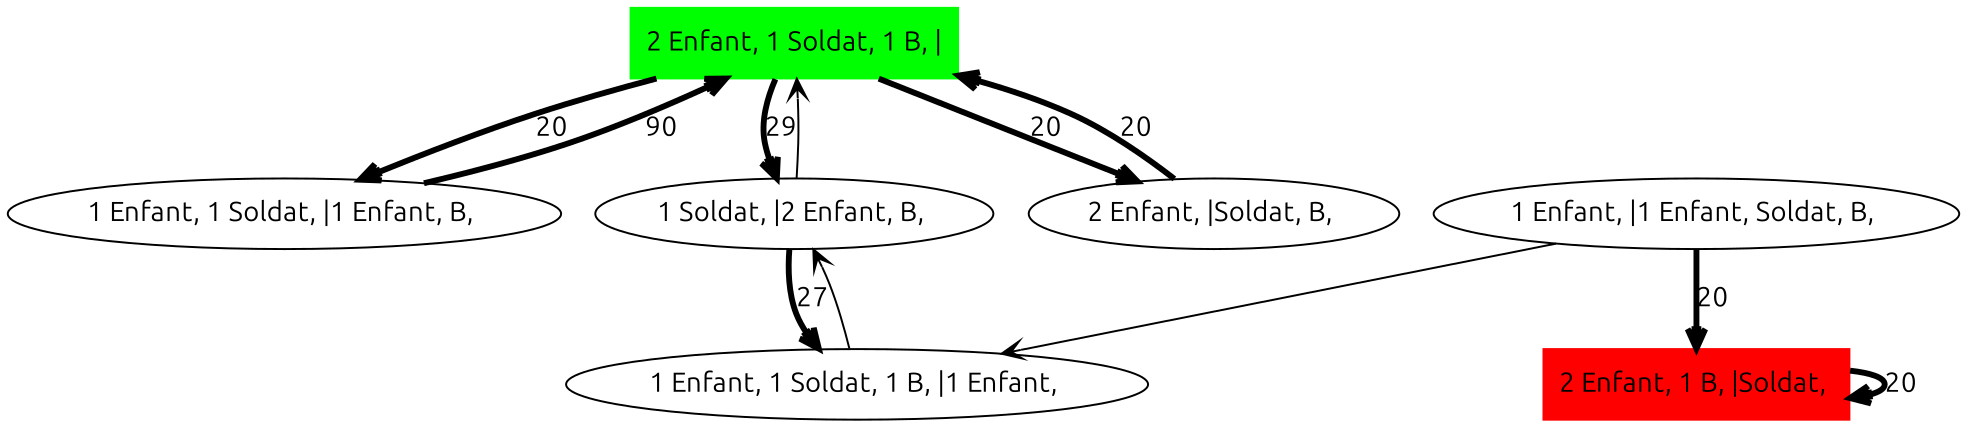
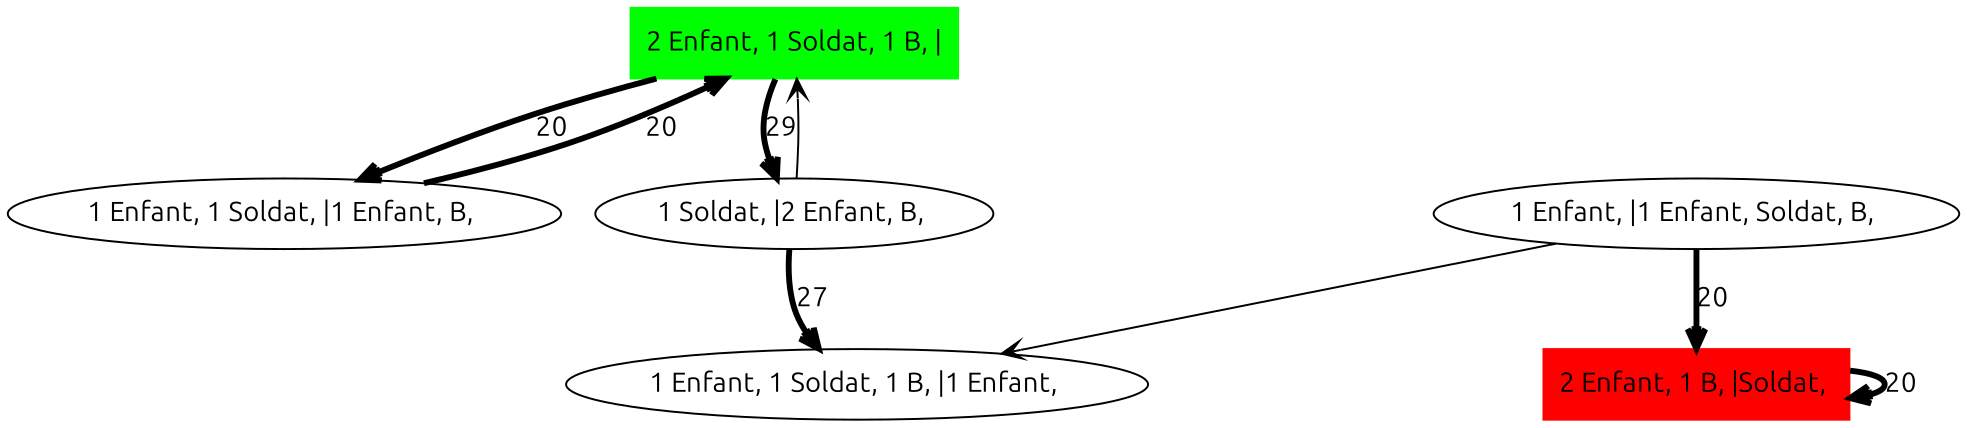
edge "1 Enfant, 1 Soldat, |1 Enfant, B," -> "2 Enfant, 1 Soldat, 1 B, |": label "90" -> "20"
node "2 Enfant, |Soldat, B,": removed
edge "1 Enfant, 1 Soldat, 1 B, |1 Enfant," -> "1 Soldat, |2 Enfant, B,": removed
